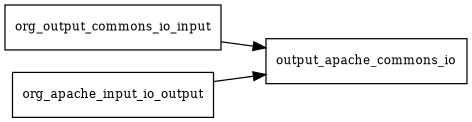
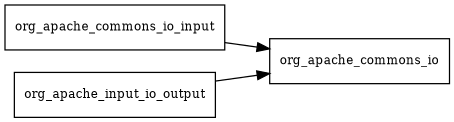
node "org_output_commons_io_input": label "org_output_commons_io_input" -> "org_apache_commons_io_input"
node "output_apache_commons_io": label "output_apache_commons_io" -> "org_apache_commons_io"
